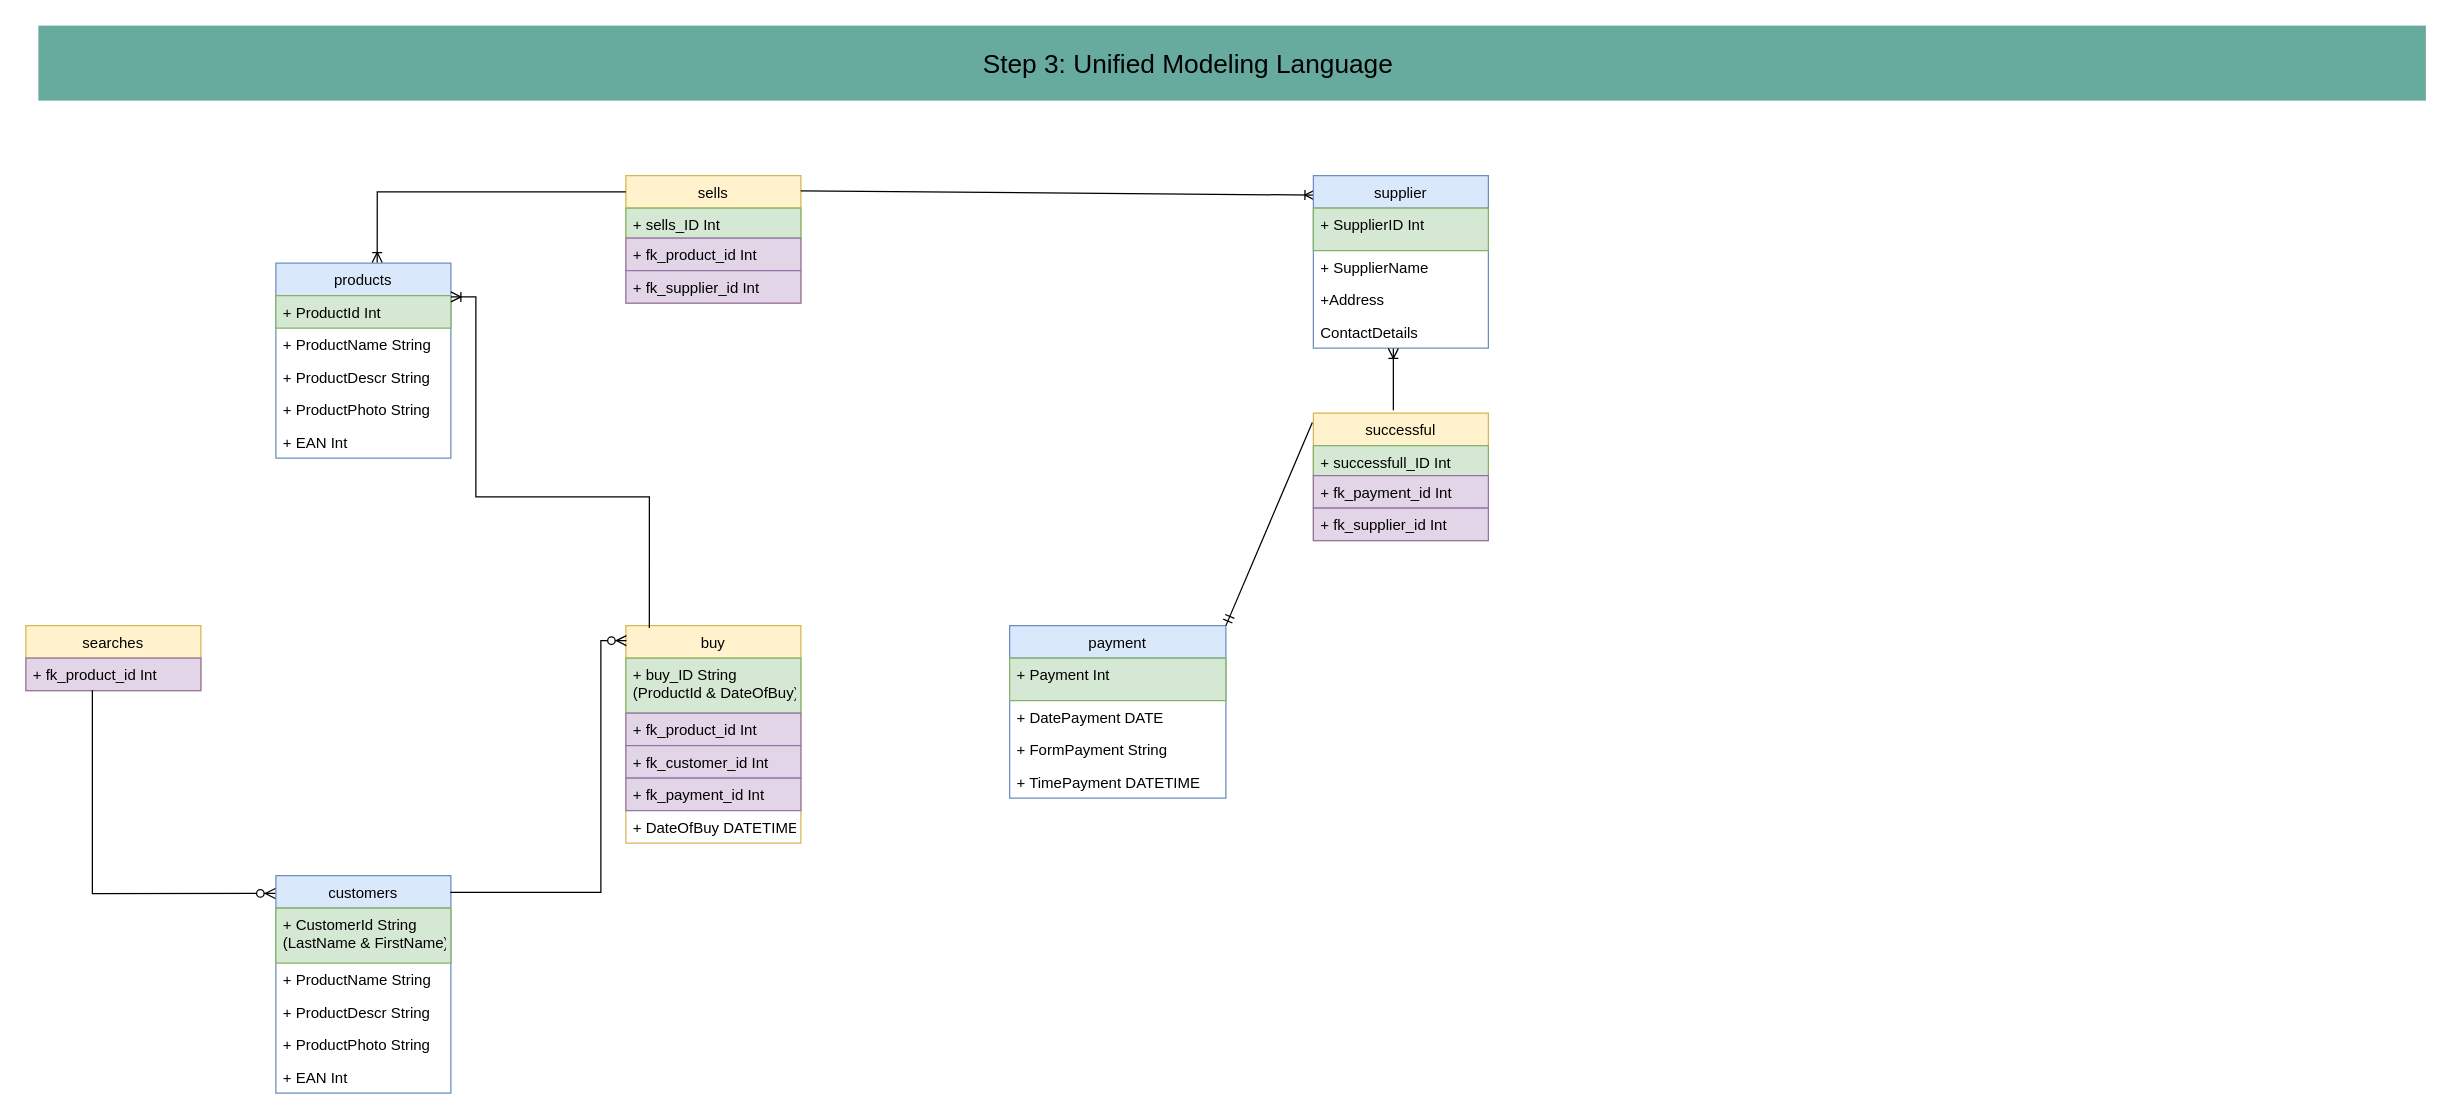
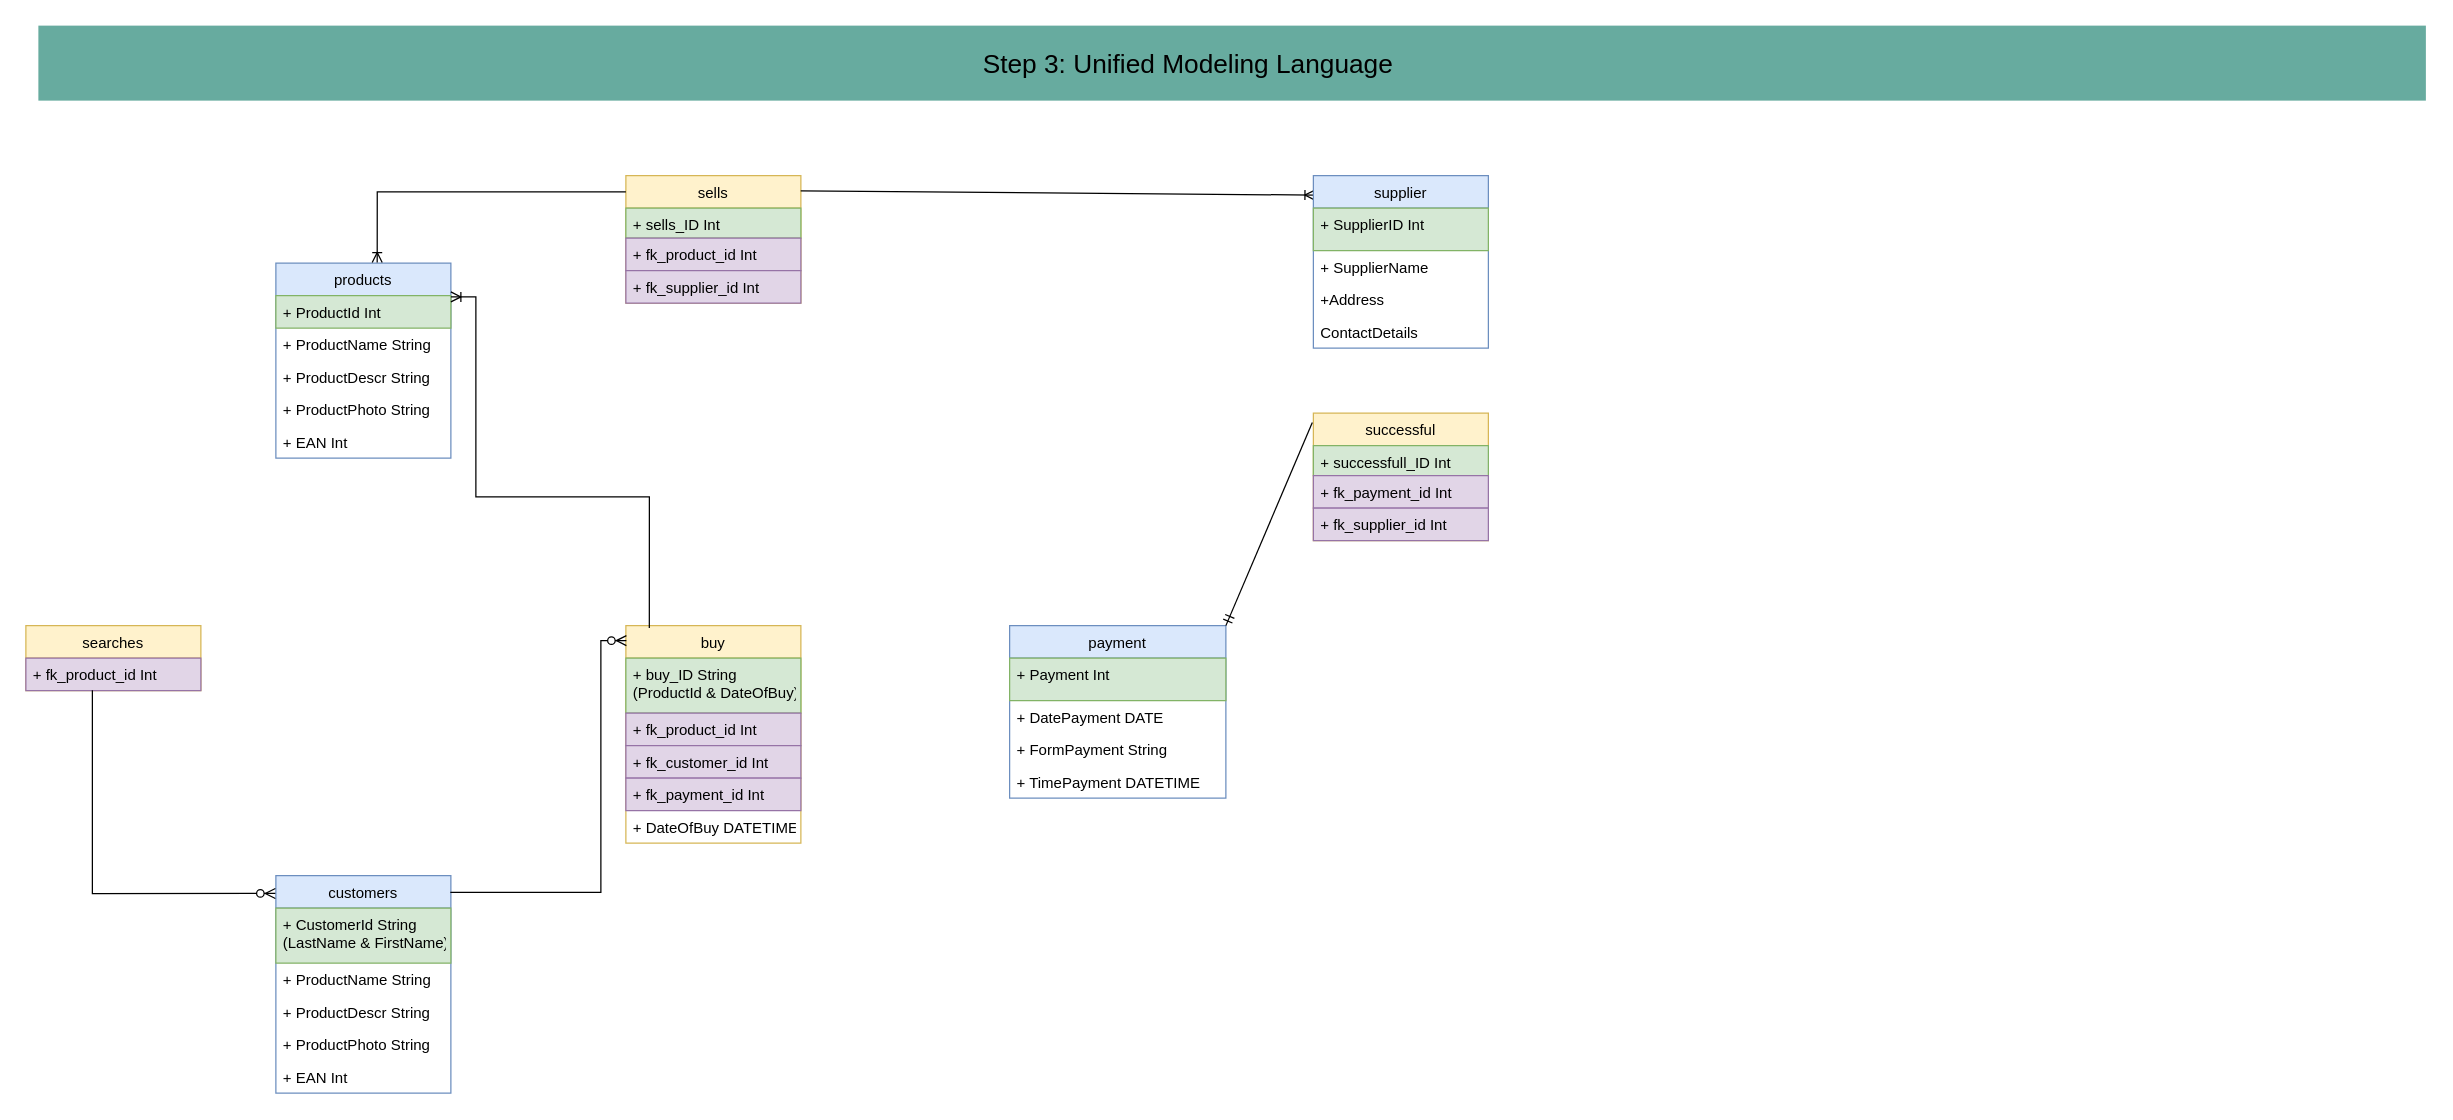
edge "successful" -> "ContactDetails": removed
